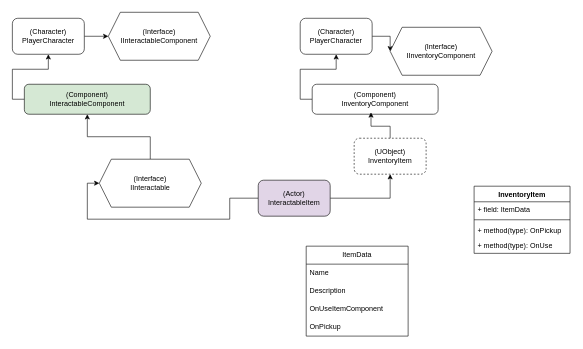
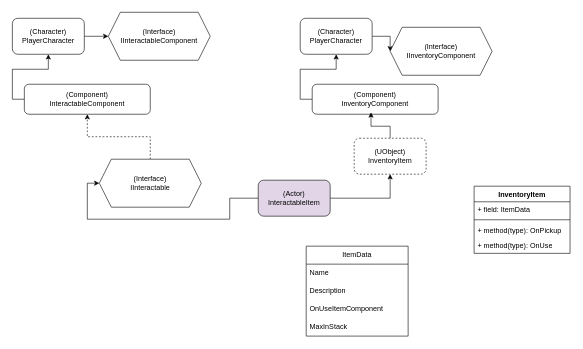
node "(Component) InteractableComponent": fillcolor #d5e8d4 -> #ffffff
edge "(Interface) IInteractable" -> "(Component) InteractableComponent": style solid -> dashed
node "OnPickup": label "OnPickup" -> "MaxInStack"
